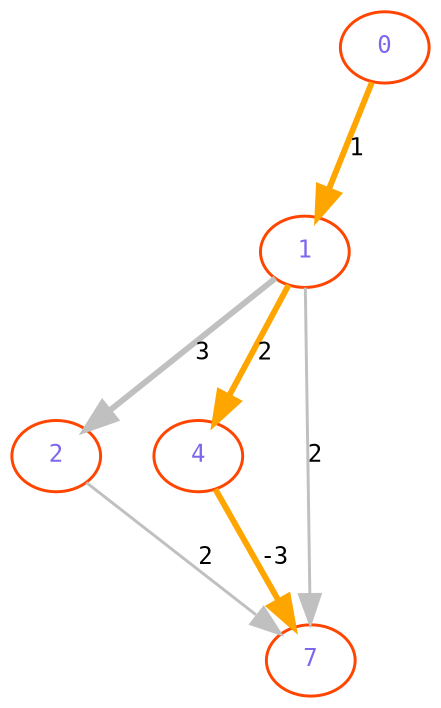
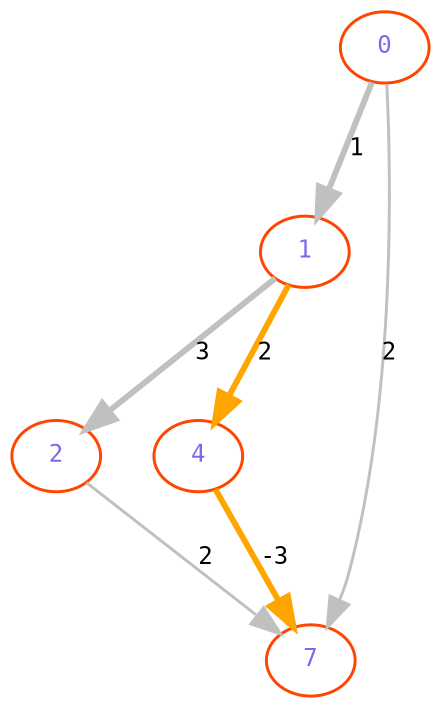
edge "0" -> "1": color orange -> gray
edge "1" -> "7": now "0" -> "7"
